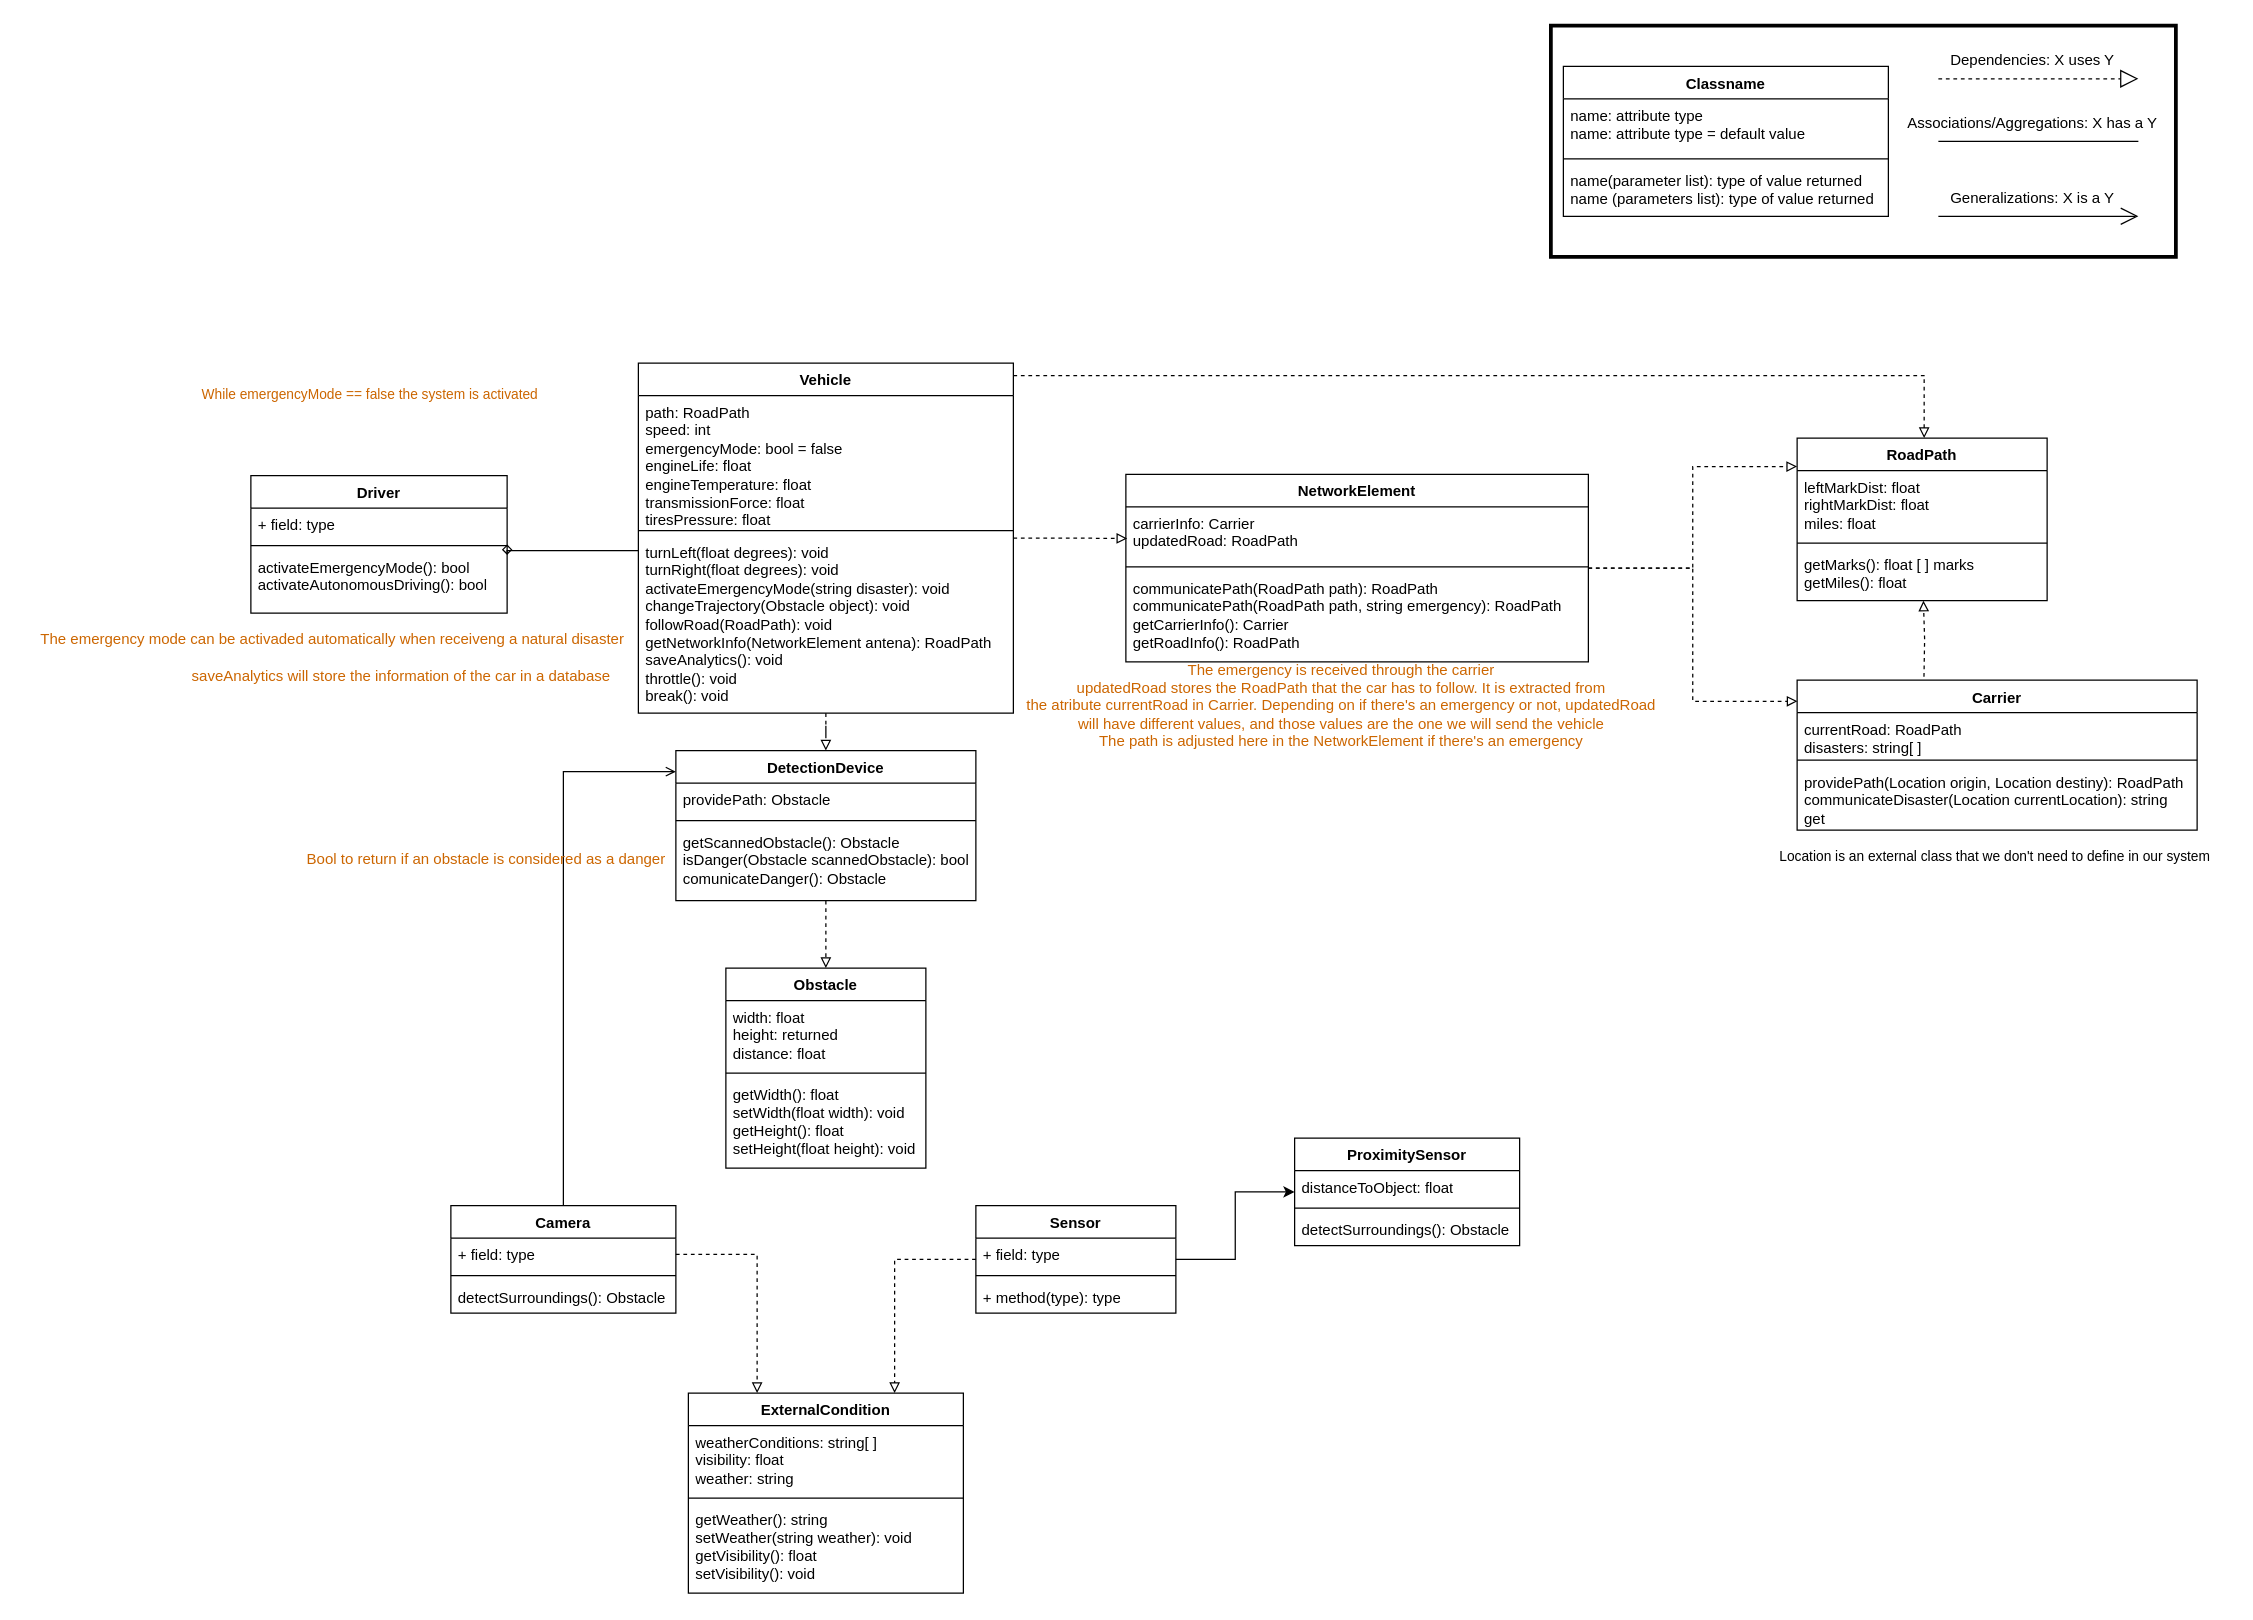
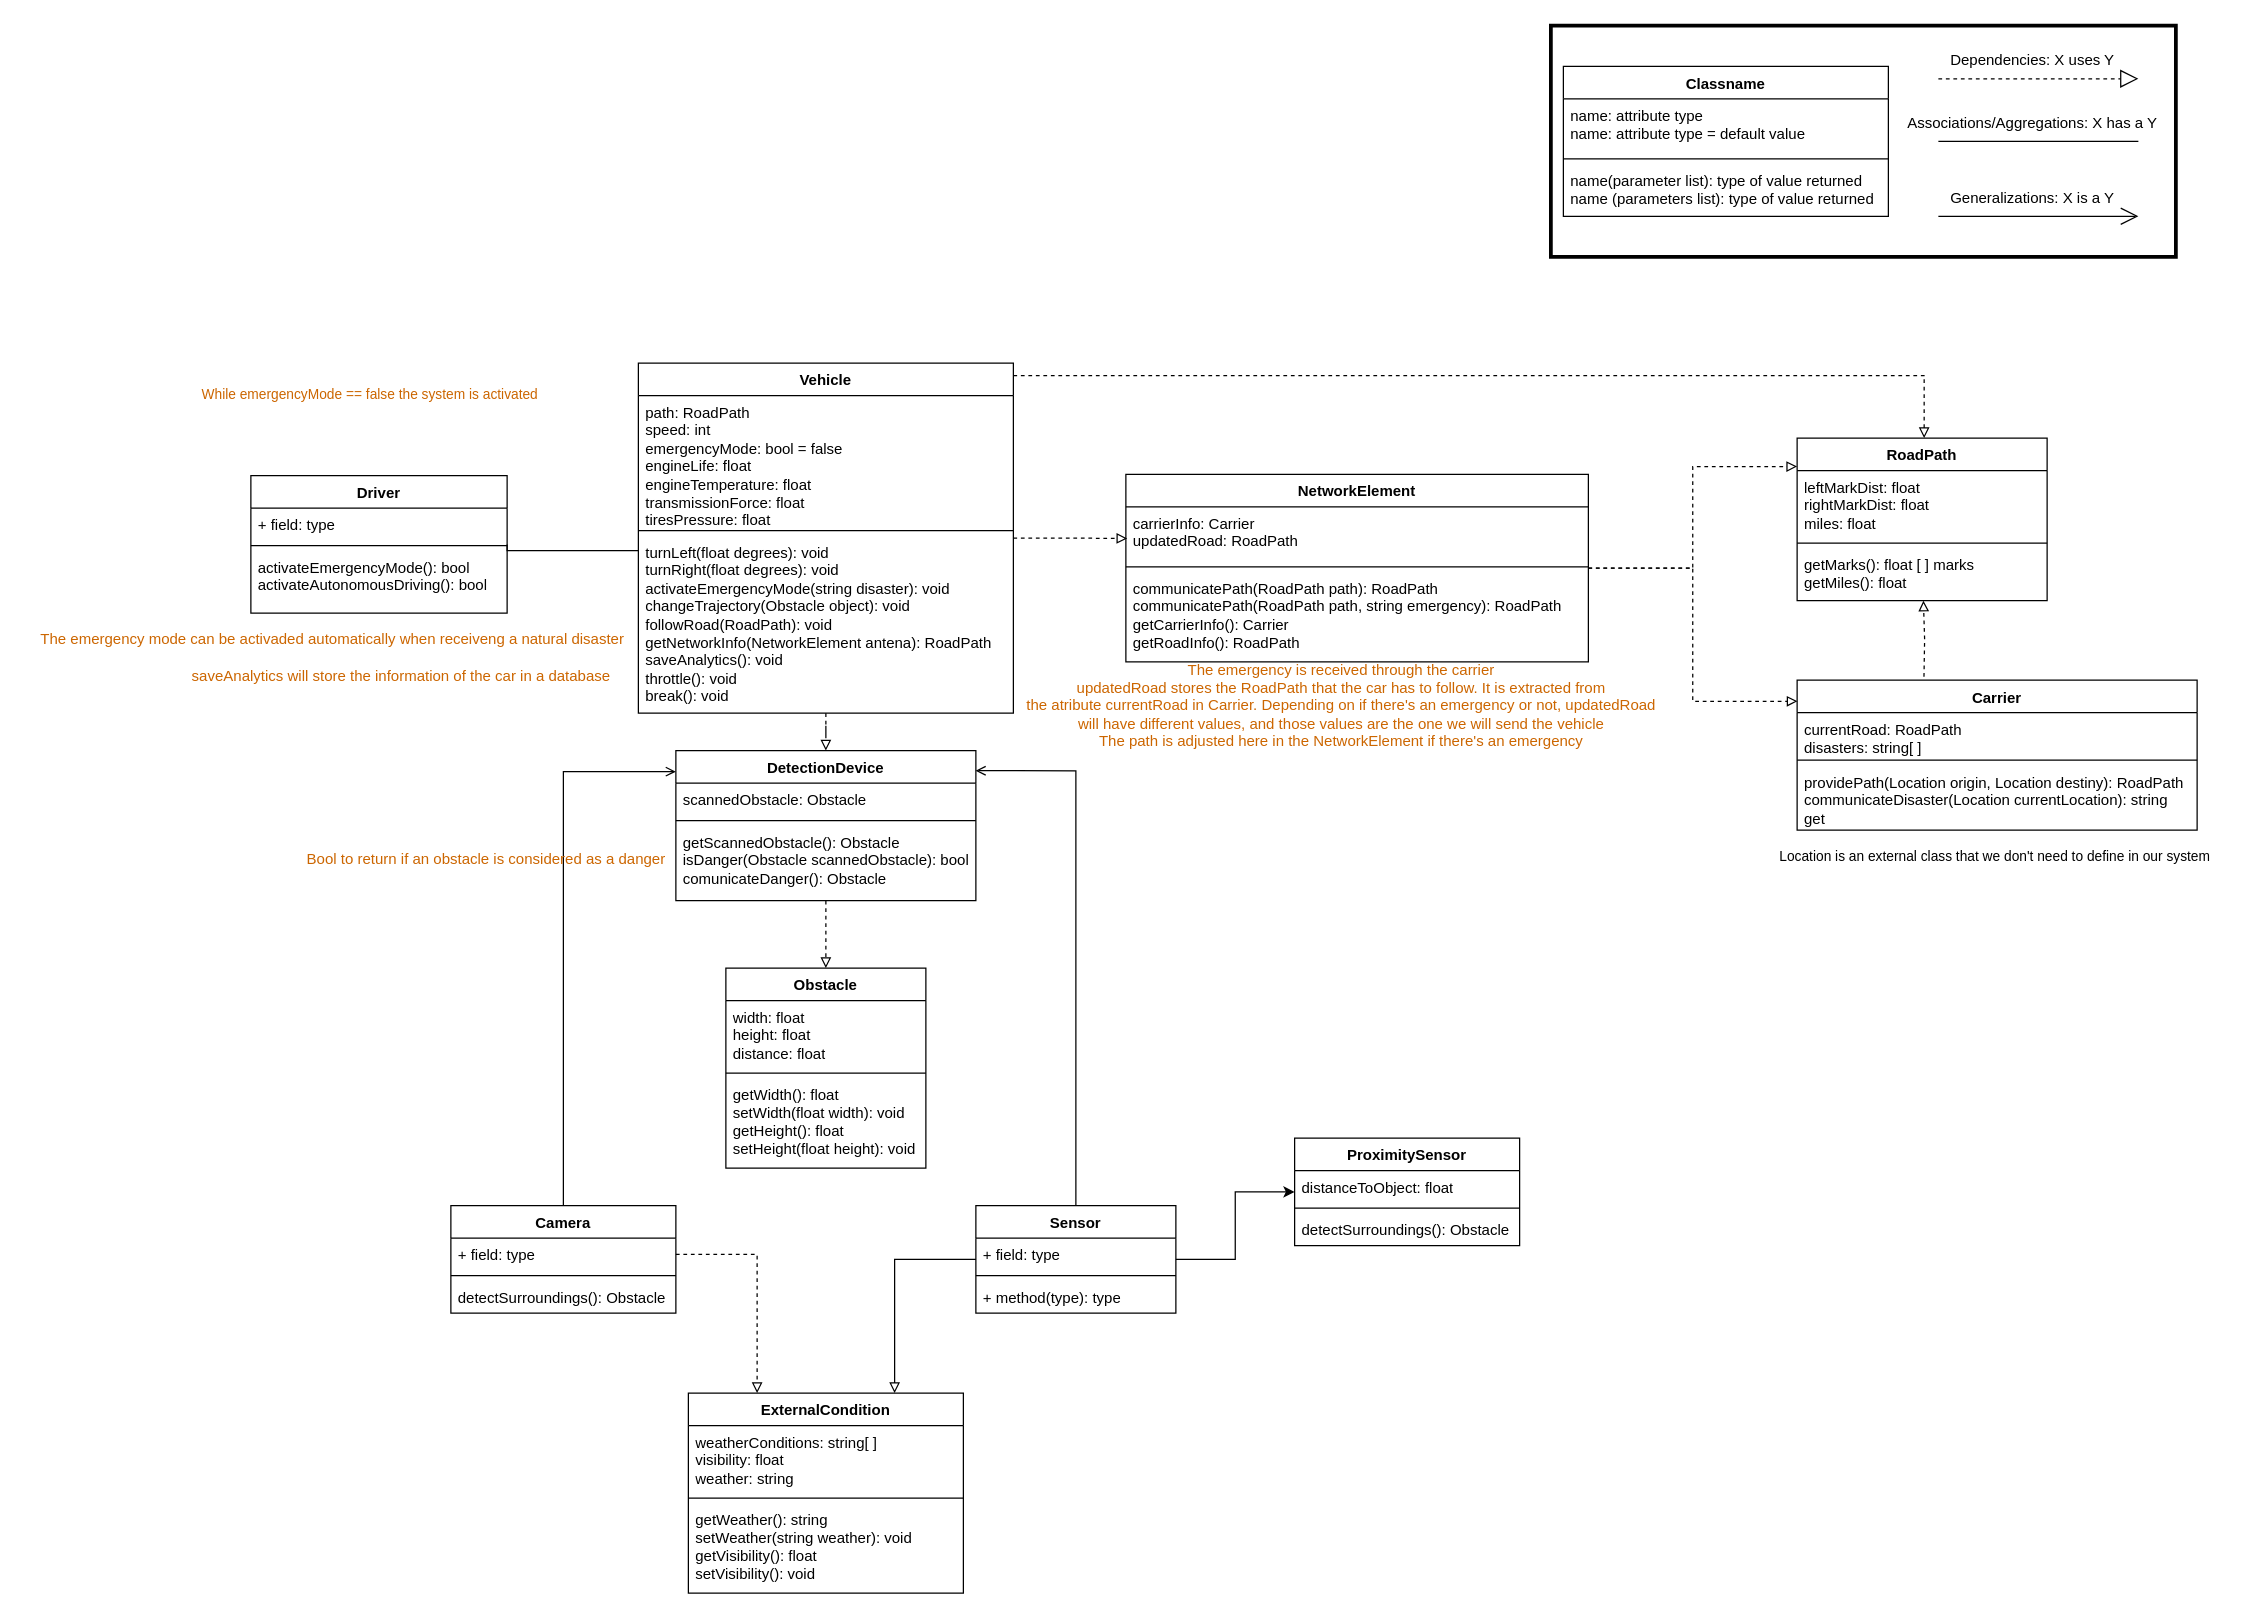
edge "Vehicle" -> "Driver": arrowhead diamond -> none
node "providePath: Obstacle": label "providePath: Obstacle" -> "scannedObstacle: Obstacle"
edge "Sensor" -> "DetectionDevice": added
node "width: float height: returned distance: float": label "width: float height: returned distance: float" -> "width: float height: float distance: float"
edge "Sensor" -> "ExternalCondition": style dashed -> solid
